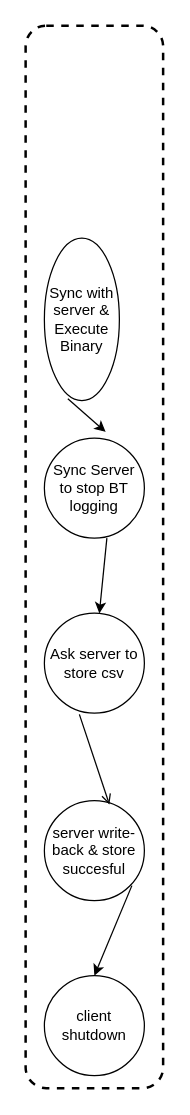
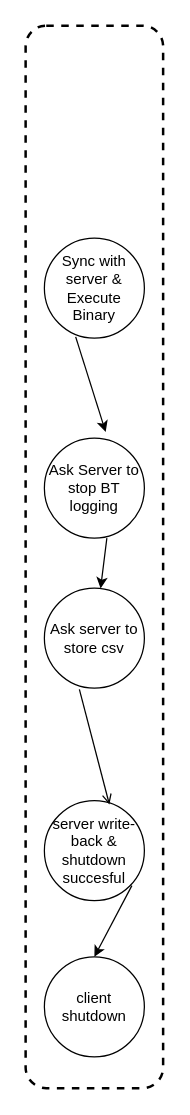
node "Sync with server & Execute Binary": size 75x163 -> 100x100
node "Sync Server to stop BT logging": label "Sync Server to stop BT logging" -> "Ask Server to stop BT logging"
node "Ask server to store csv": moved (94, 663) -> (94, 638)
node "server write-back & store succesful": label "server write-back & store succesful" -> "server write-back & shutdown succesful"
node "client shutdown": moved (94, 1026) -> (94, 1007)
